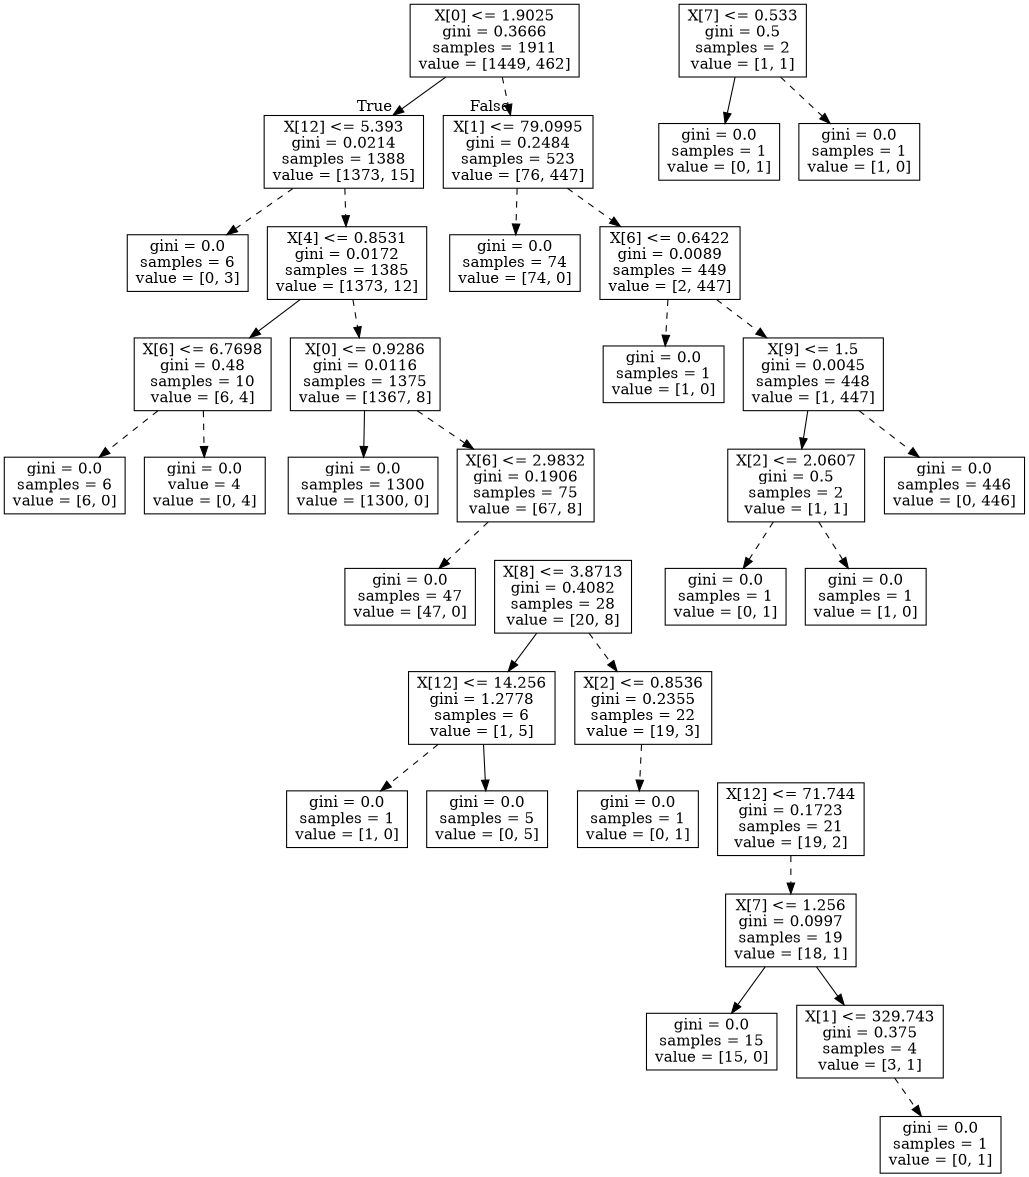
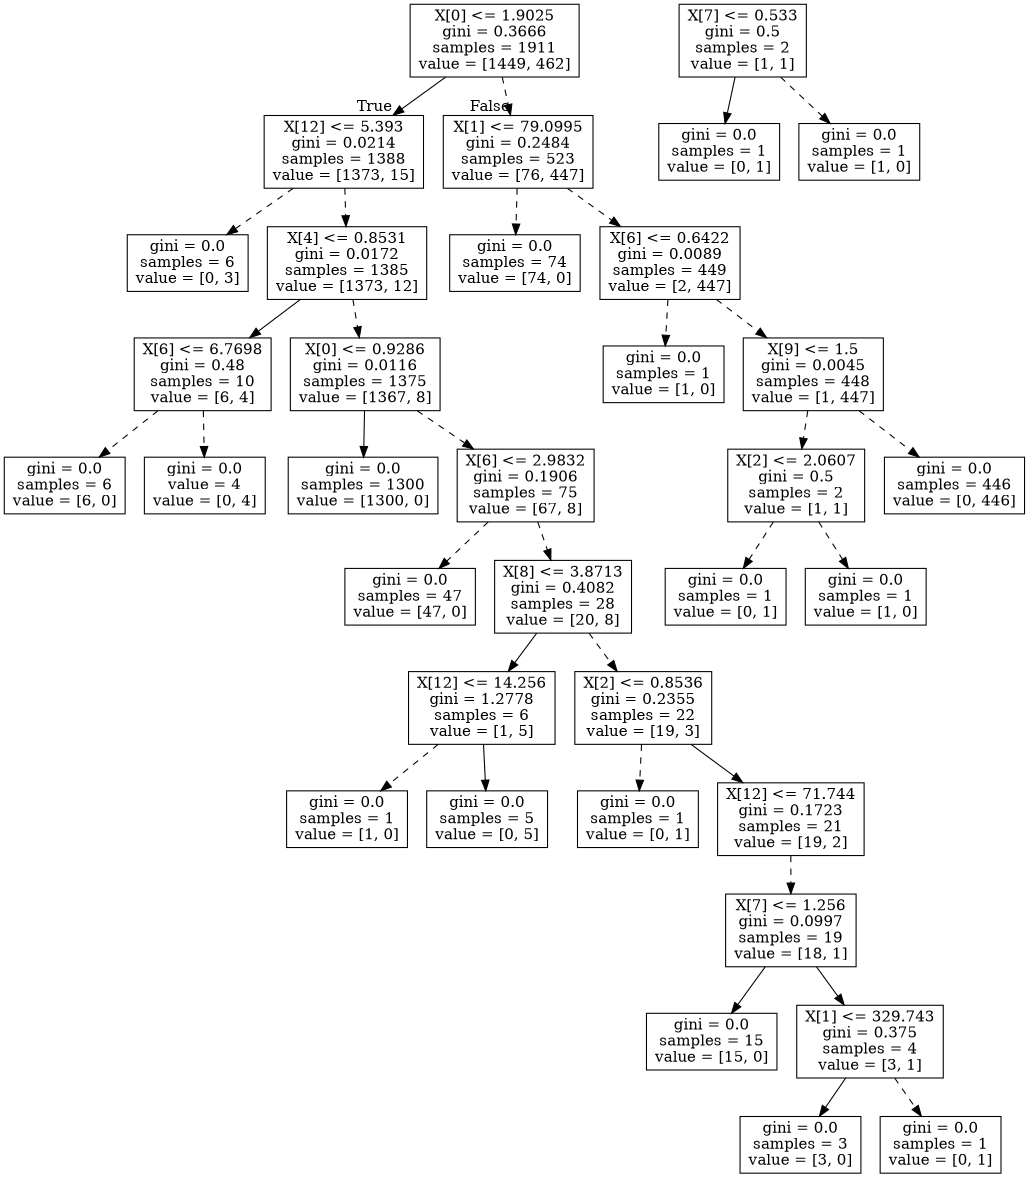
edge "X[9] <= 1.5 gini = 0.0045 samples = 448 value = [1, 447]" -> "X[2] <= 2.0607 gini = 0.5 samples = 2 value = [1, 1]": style solid -> dashed
edge "X[6] <= 2.9832 gini = 0.1906 samples = 75 value = [67, 8]" -> "X[8] <= 3.8713 gini = 0.4082 samples = 28 value = [20, 8]": added
edge "X[2] <= 0.8536 gini = 0.2355 samples = 22 value = [19, 3]" -> "X[12] <= 71.744 gini = 0.1723 samples = 21 value = [19, 2]": added
node "gini = 0.0 samples = 3 value = [3, 0]": added
